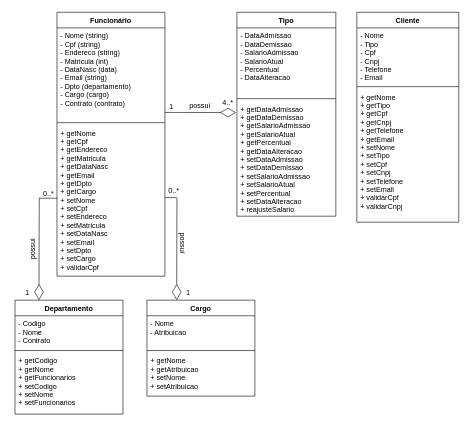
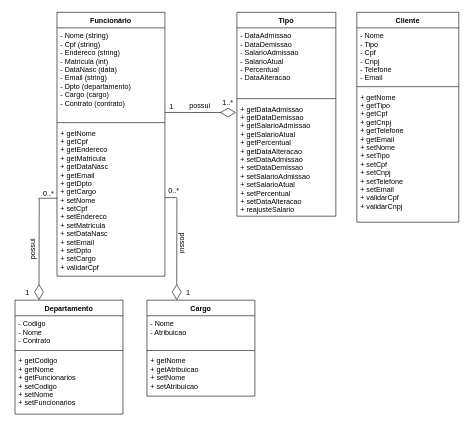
node "4..*": label "4..*" -> "1..*"
